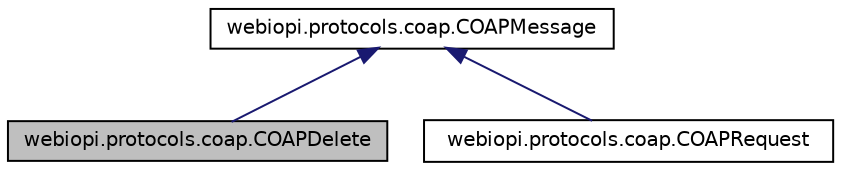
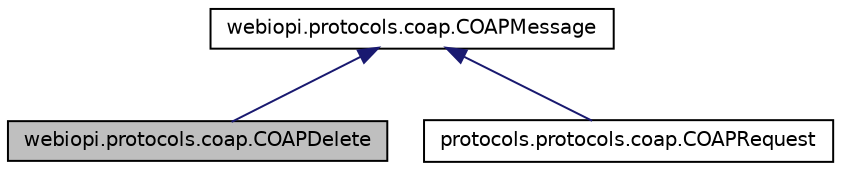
node "webiopi.protocols.coap.COAPRequest": label "webiopi.protocols.coap.COAPRequest" -> "protocols.protocols.coap.COAPRequest"
